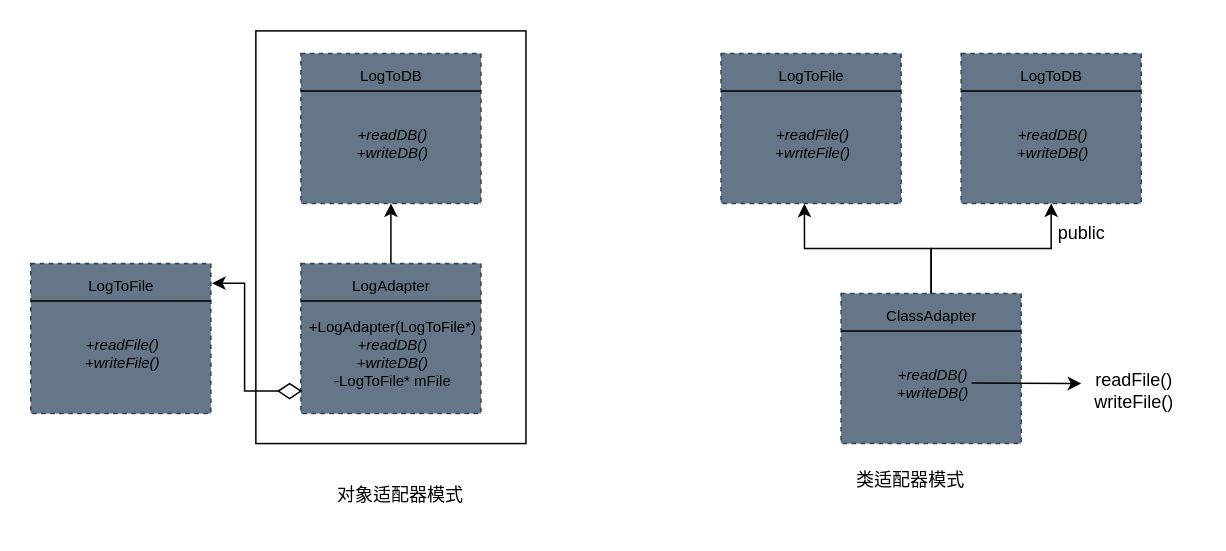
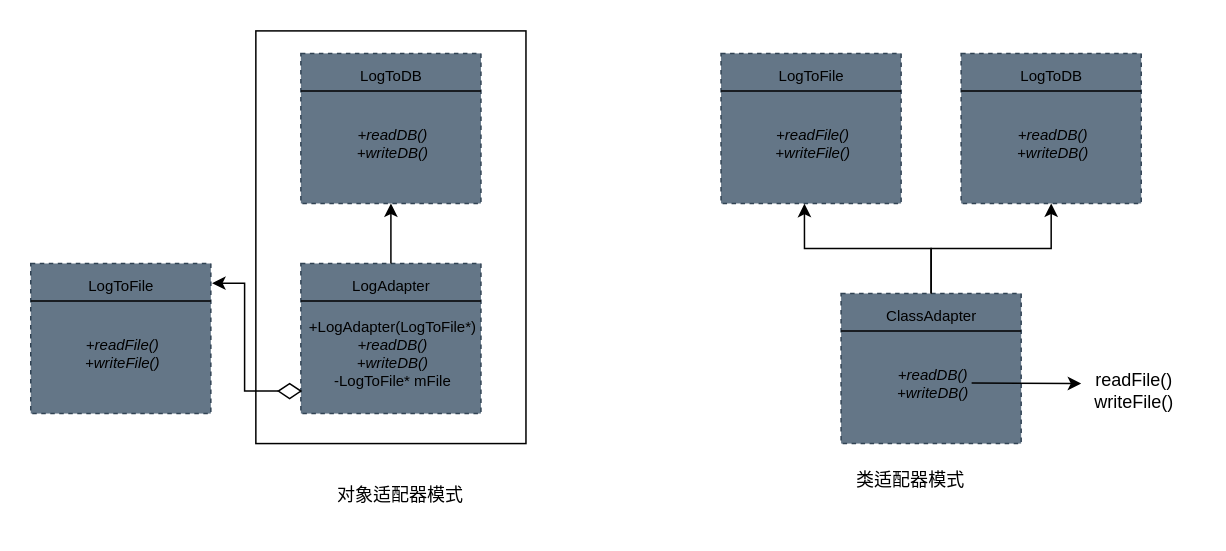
node "public": removed
